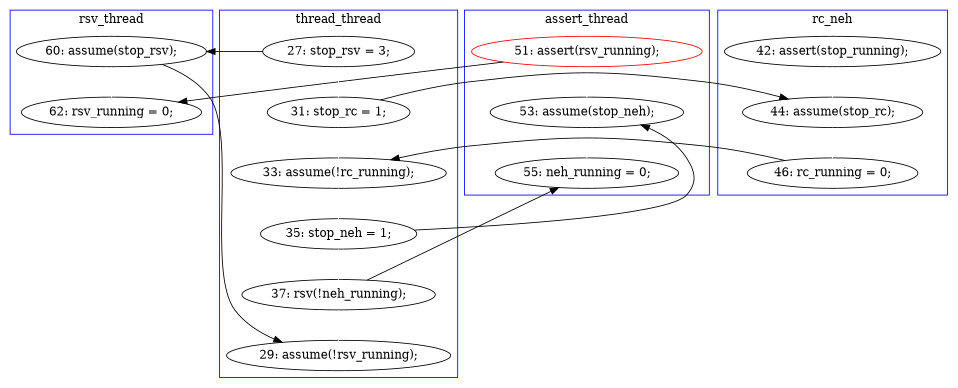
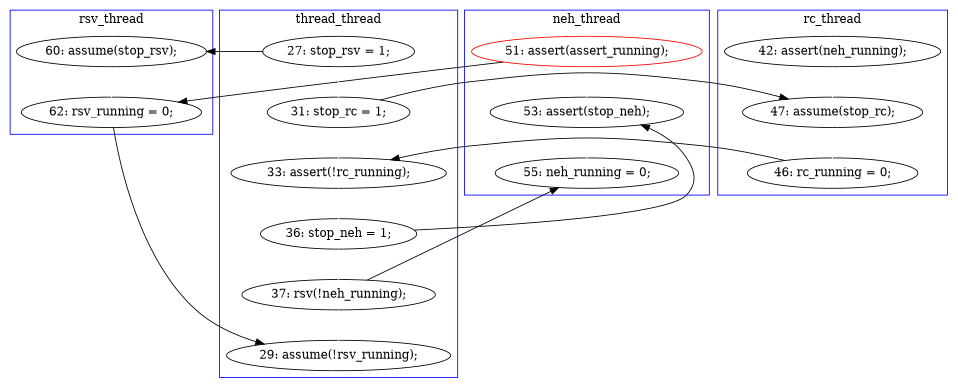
cluster "assert_thread": label "assert_thread" -> "neh_thread"
cluster "rc_neh": label "rc_neh" -> "rc_thread"
node "27: stop_rsv = 3;": label "27: stop_rsv = 3;" -> "27: stop_rsv = 1;"
node "51: assert(rsv_running);": label "51: assert(rsv_running);" -> "51: assert(assert_running);"
node "42: assert(stop_running);": label "42: assert(stop_running);" -> "42: assert(neh_running);"
node "53: assume(stop_neh);": label "53: assume(stop_neh);" -> "53: assert(stop_neh);"
node "44: assume(stop_rc);": label "44: assume(stop_rc);" -> "47: assume(stop_rc);"
node "33: assume(!rc_running);": label "33: assume(!rc_running);" -> "33: assert(!rc_running);"
node "35: stop_neh = 1;": label "35: stop_neh = 1;" -> "36: stop_neh = 1;"
edge "60: assume(stop_rsv);" -> "29: assume(!rsv_running);": now "62: rsv_running = 0;" -> "29: assume(!rsv_running);"
